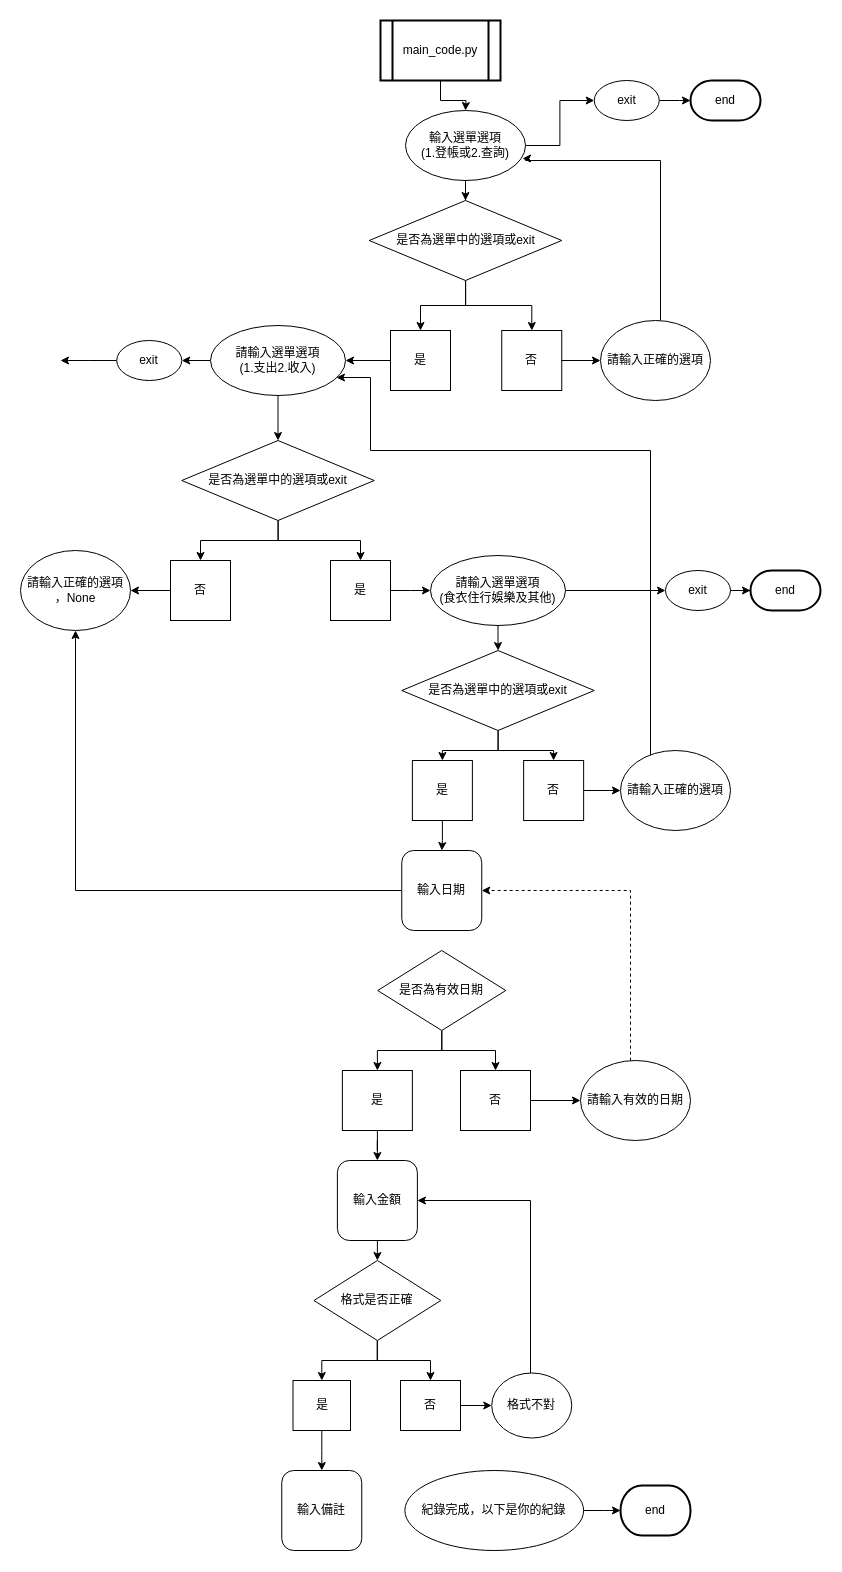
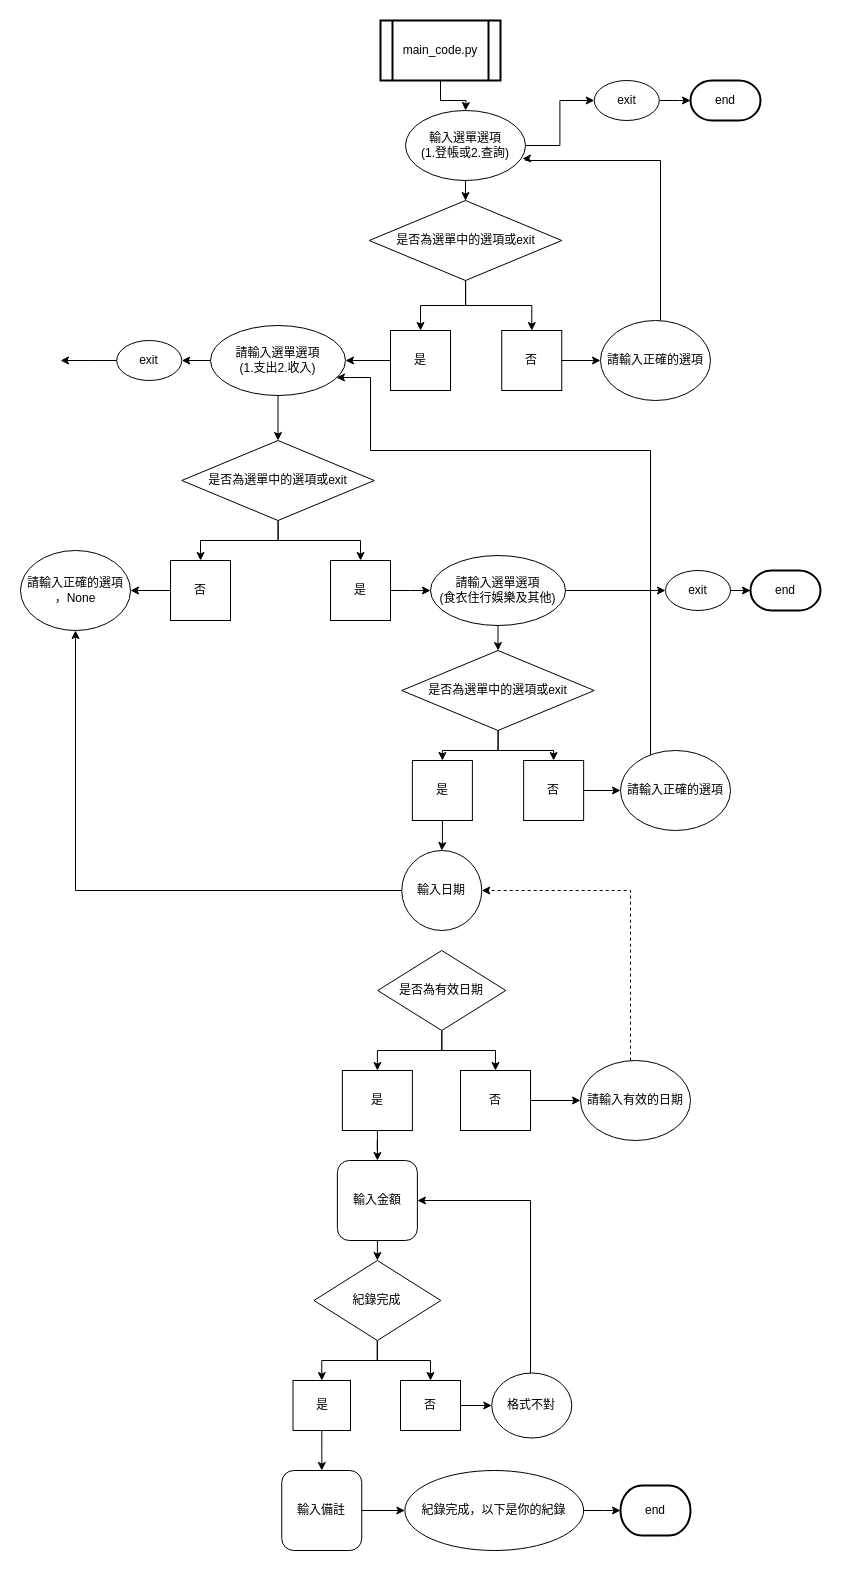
node "輸入日期": shape rounded rectangle -> ellipse
node "格式是否正確": label "格式是否正確" -> "紀錄完成"
edge "輸入備註" -> "紀錄完成，以下是你的紀錄": added
